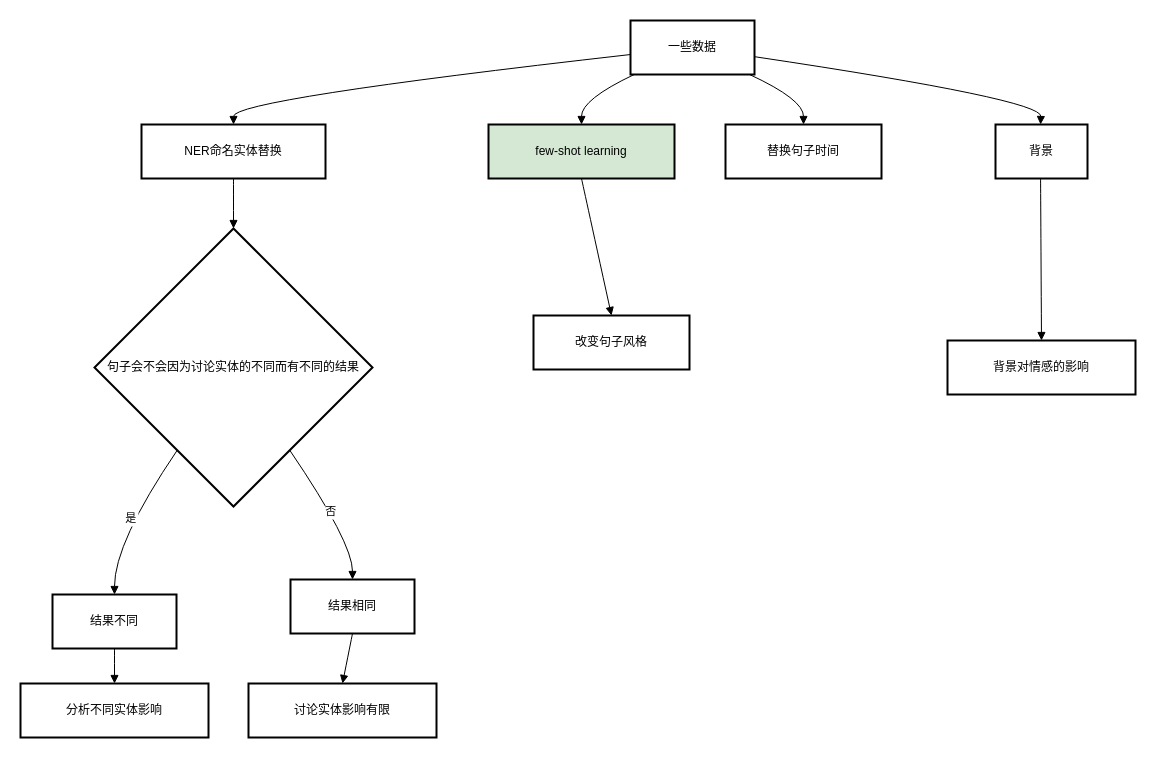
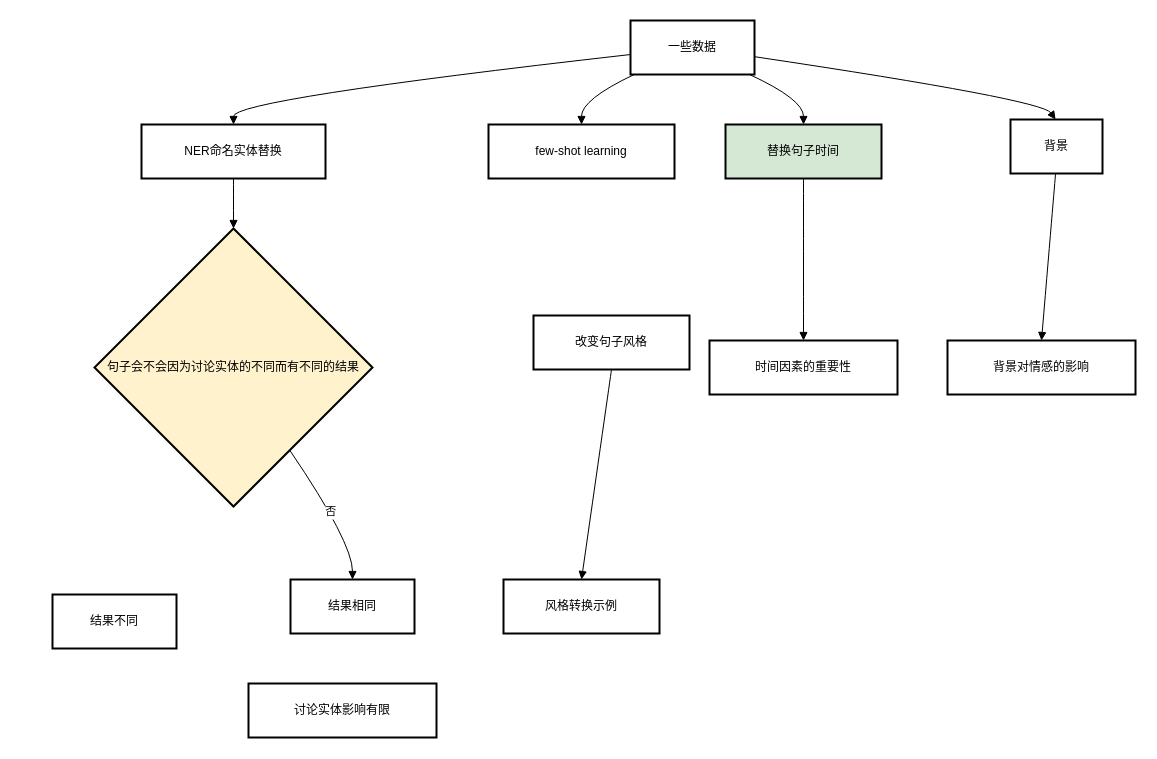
node "few-shot learning": fillcolor #d5e8d4 -> #ffffff
node "替换句子时间": fillcolor #ffffff -> #d5e8d4
node "背景": moved (1042, 152) -> (1057, 147)
edge "few-shot learning" -> "改变句子风格": removed
edge "替换句子时间" -> "时间因素的重要性": added
node "句子会不会因为讨论实体的不同而有不同的结果": fillcolor #ffffff -> #fff2cc
node "时间因素的重要性": added
edge "改变句子风格" -> "风格转换示例": added
edge "句子会不会因为讨论实体的不同而有不同的结果" -> "结果不同": removed, label "是"
node "风格转换示例": added
edge "结果相同" -> "讨论实体影响有限": removed
edge "结果不同" -> "分析不同实体影响": removed
node "分析不同实体影响": removed
